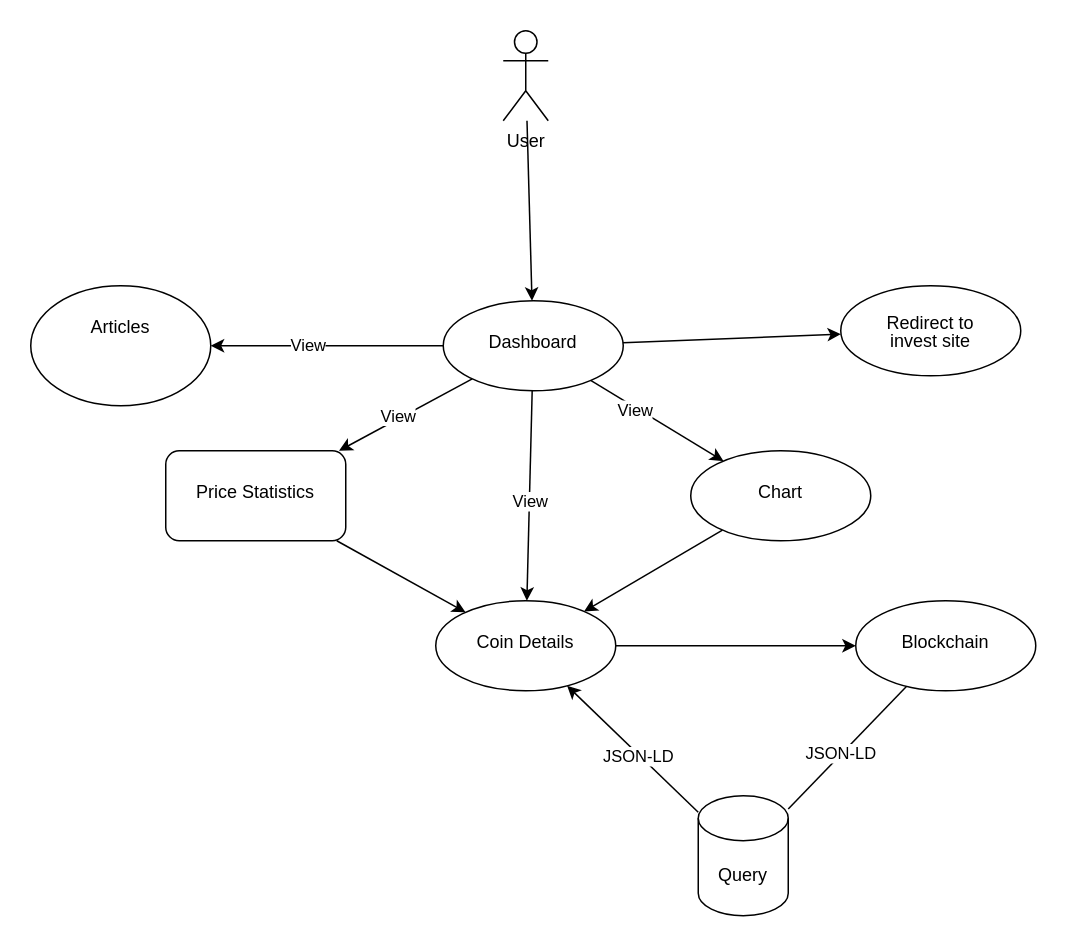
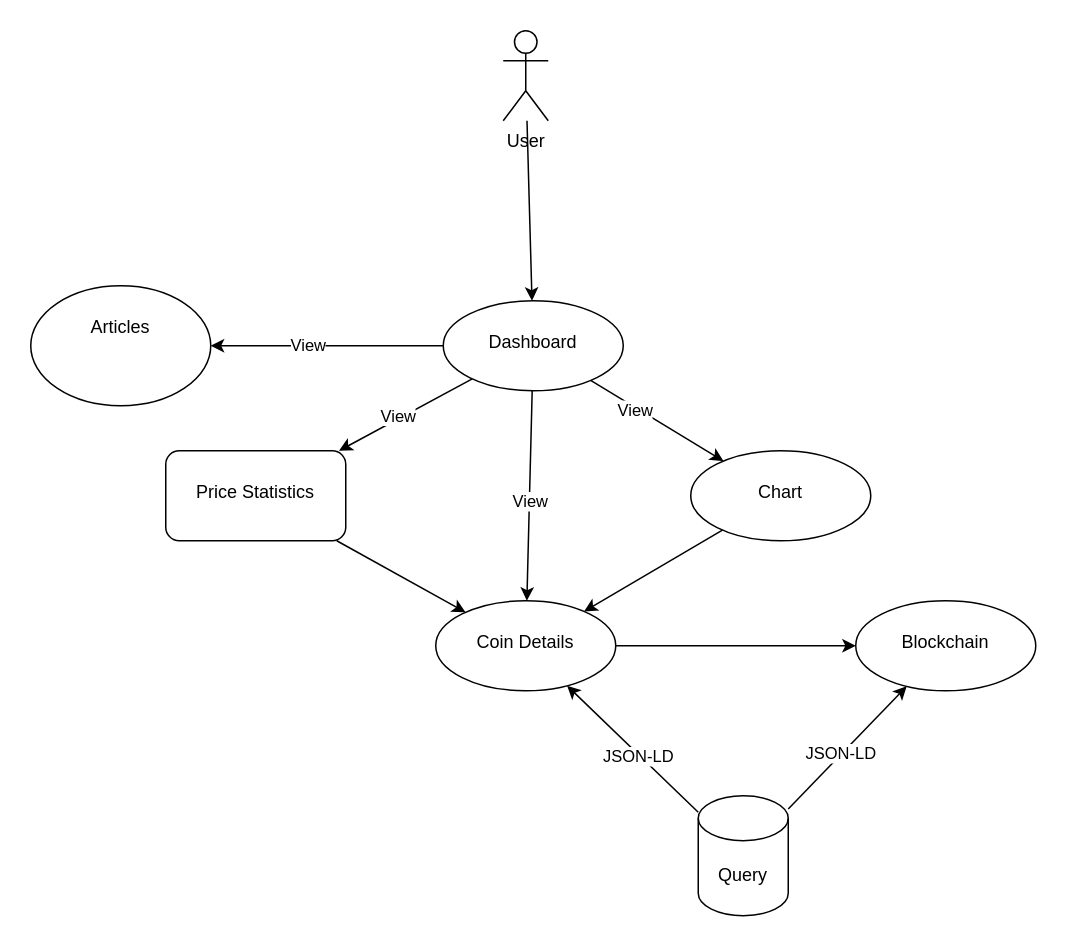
node "Redirect to invest site": removed
edge "Dashboard" -> "Redirect to invest site": removed
edge "Blockchain" -- "Query": arrowhead none -> classic
